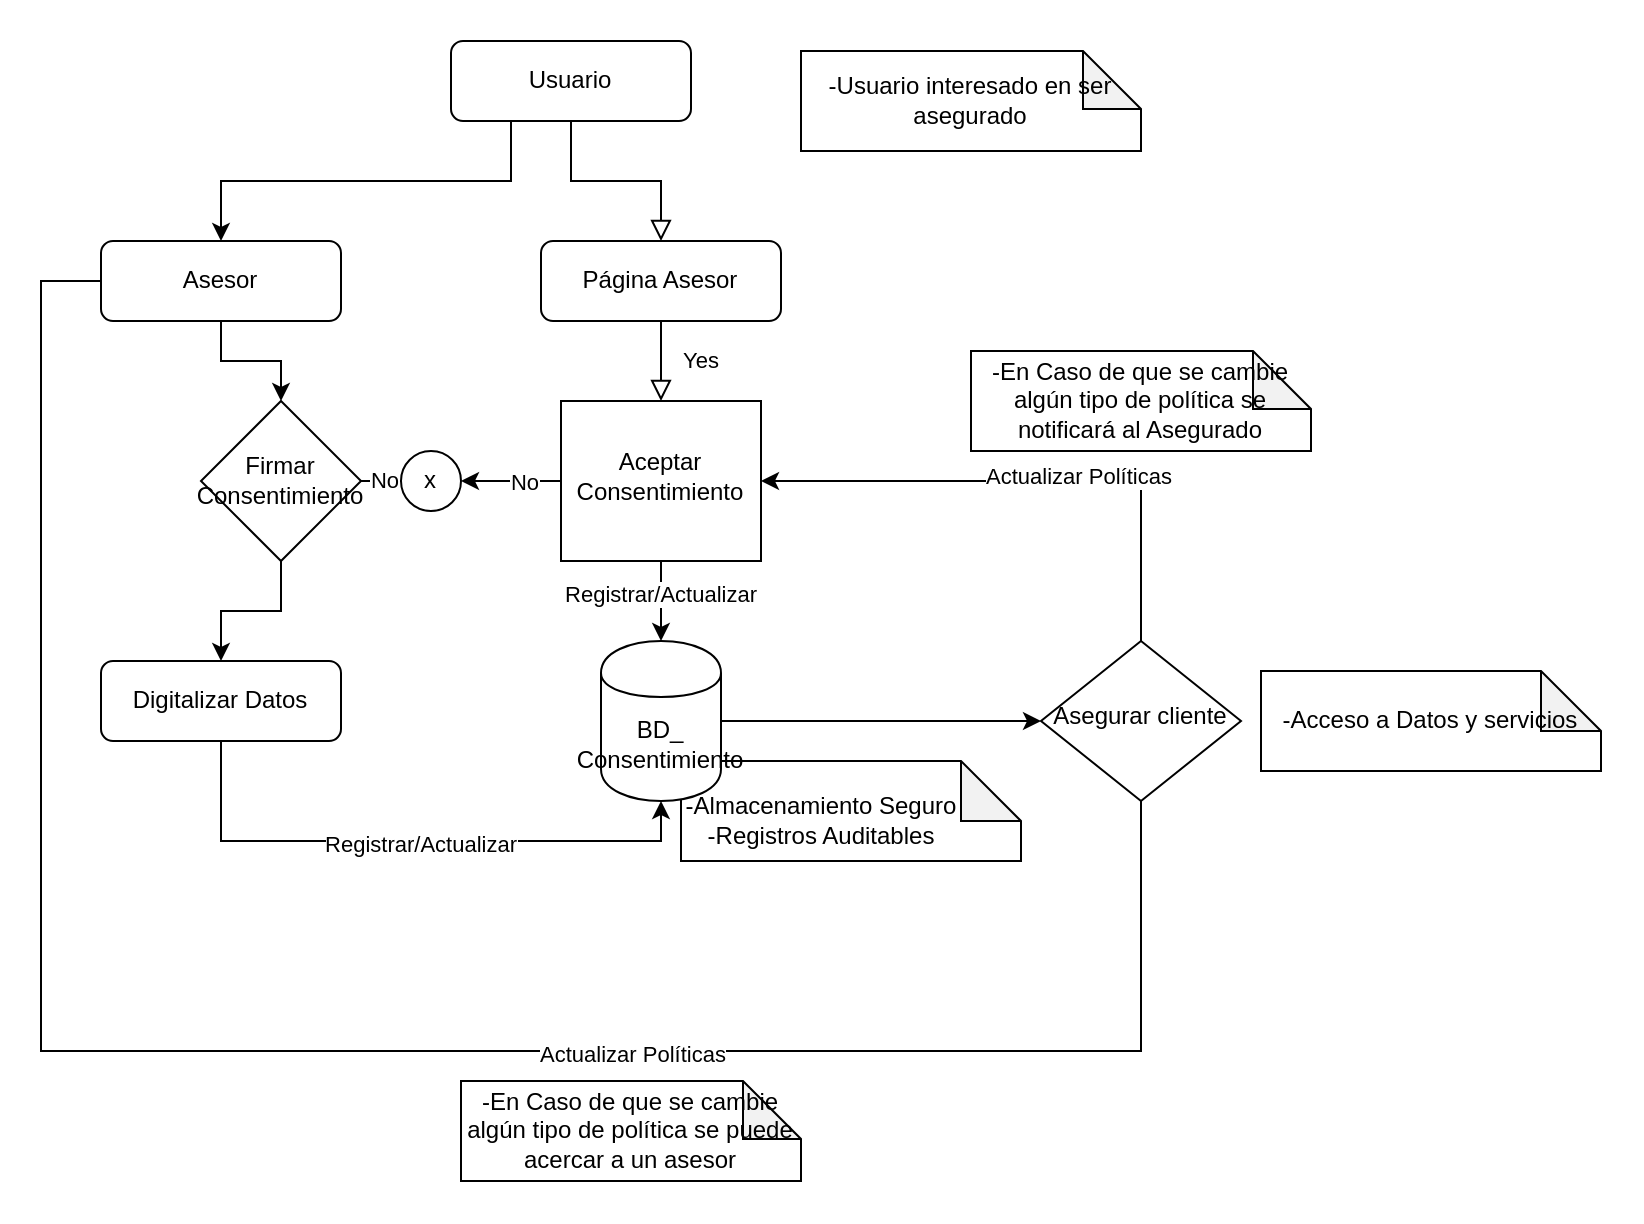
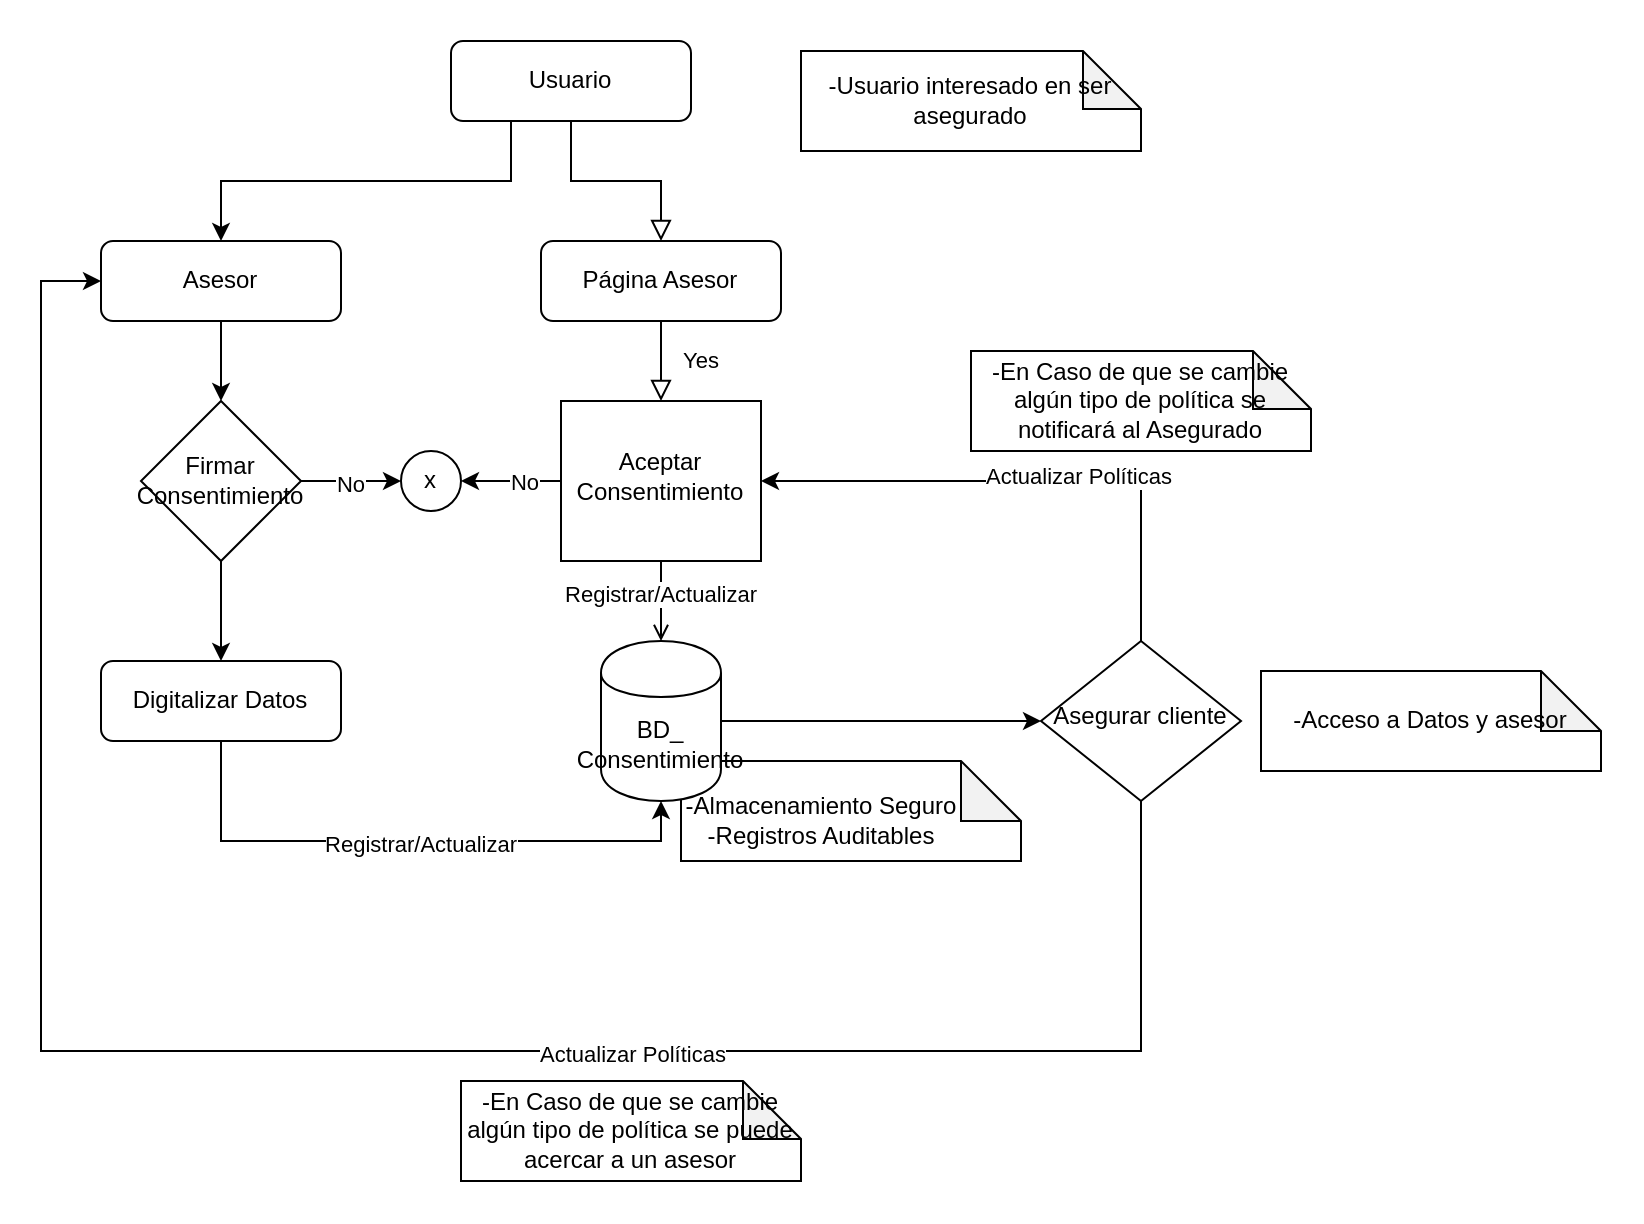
edge "Asesor" -- "Asegurar cliente": arrowhead none -> classic
node "Firmar Consentimiento": moved (281, 481) -> (221, 481)
edge "Aceptar Consentimiento" -> "BD_ Consentimiento": arrowhead classic -> open
node "-Acceso a Datos y servicios": label "-Acceso a Datos y servicios" -> "-Acceso a Datos y asesor"
